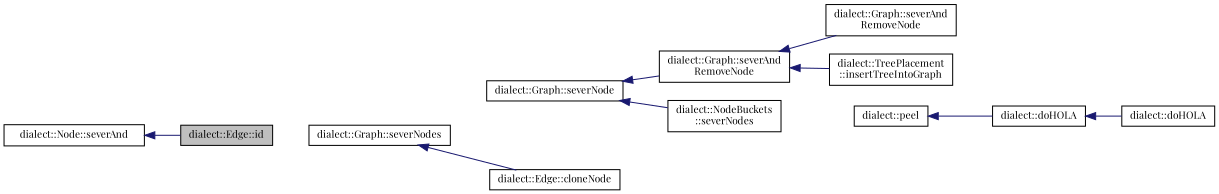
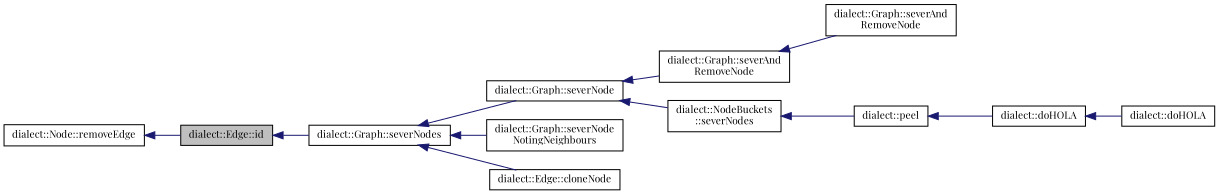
node "dialect::TreePlacement ::insertTreeIntoGraph": removed
edge "dialect::Graph::severNode" -> "dialect::Graph::severNodes": added
edge "dialect::peel" -> "dialect::NodeBuckets ::severNodes": added
node "dialect::Node::severAnd": label "dialect::Node::severAnd" -> "dialect::Node::removeEdge"
edge "dialect::Graph::severNodes" -> "dialect::Edge::id": added
node "dialect::Graph::severNode NotingNeighbours": added
